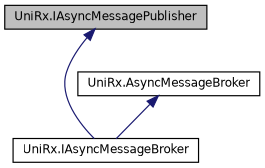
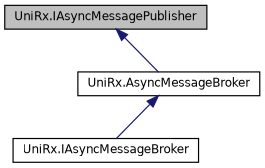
edge "UniRx.IAsyncMessageBroker" -> "UniRx.IAsyncMessagePublisher": now "UniRx.AsyncMessageBroker" -> "UniRx.IAsyncMessagePublisher"
